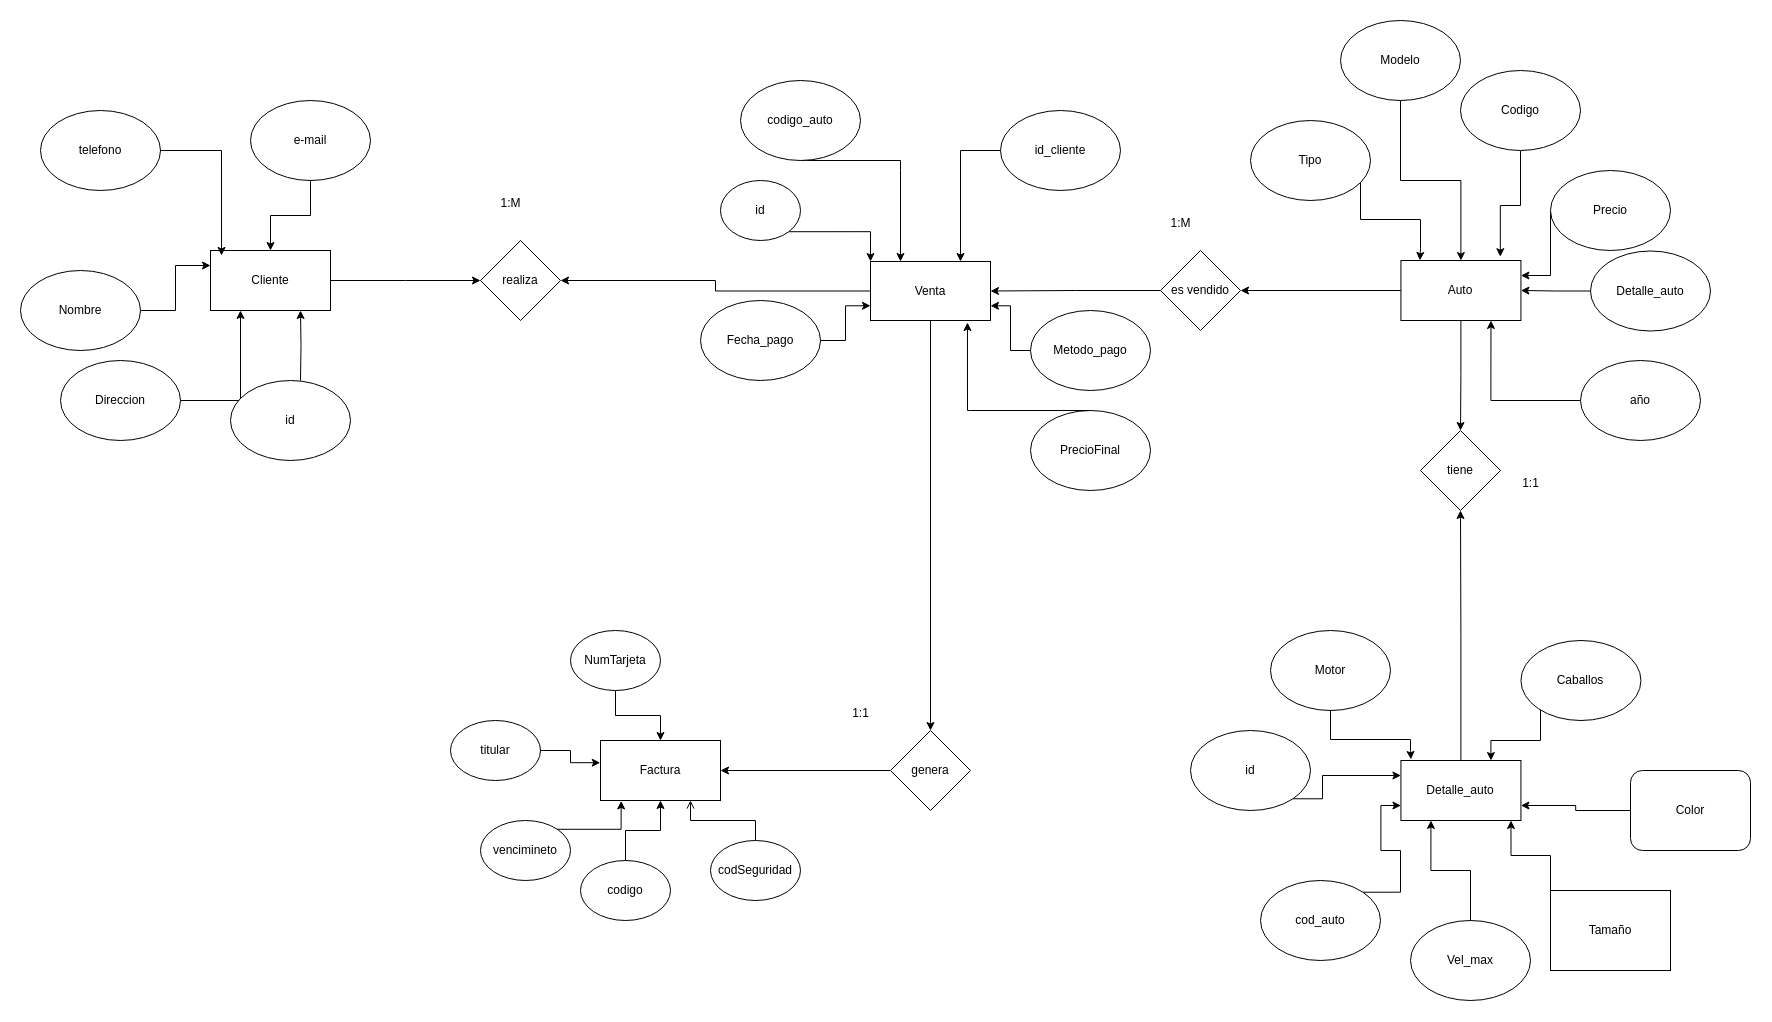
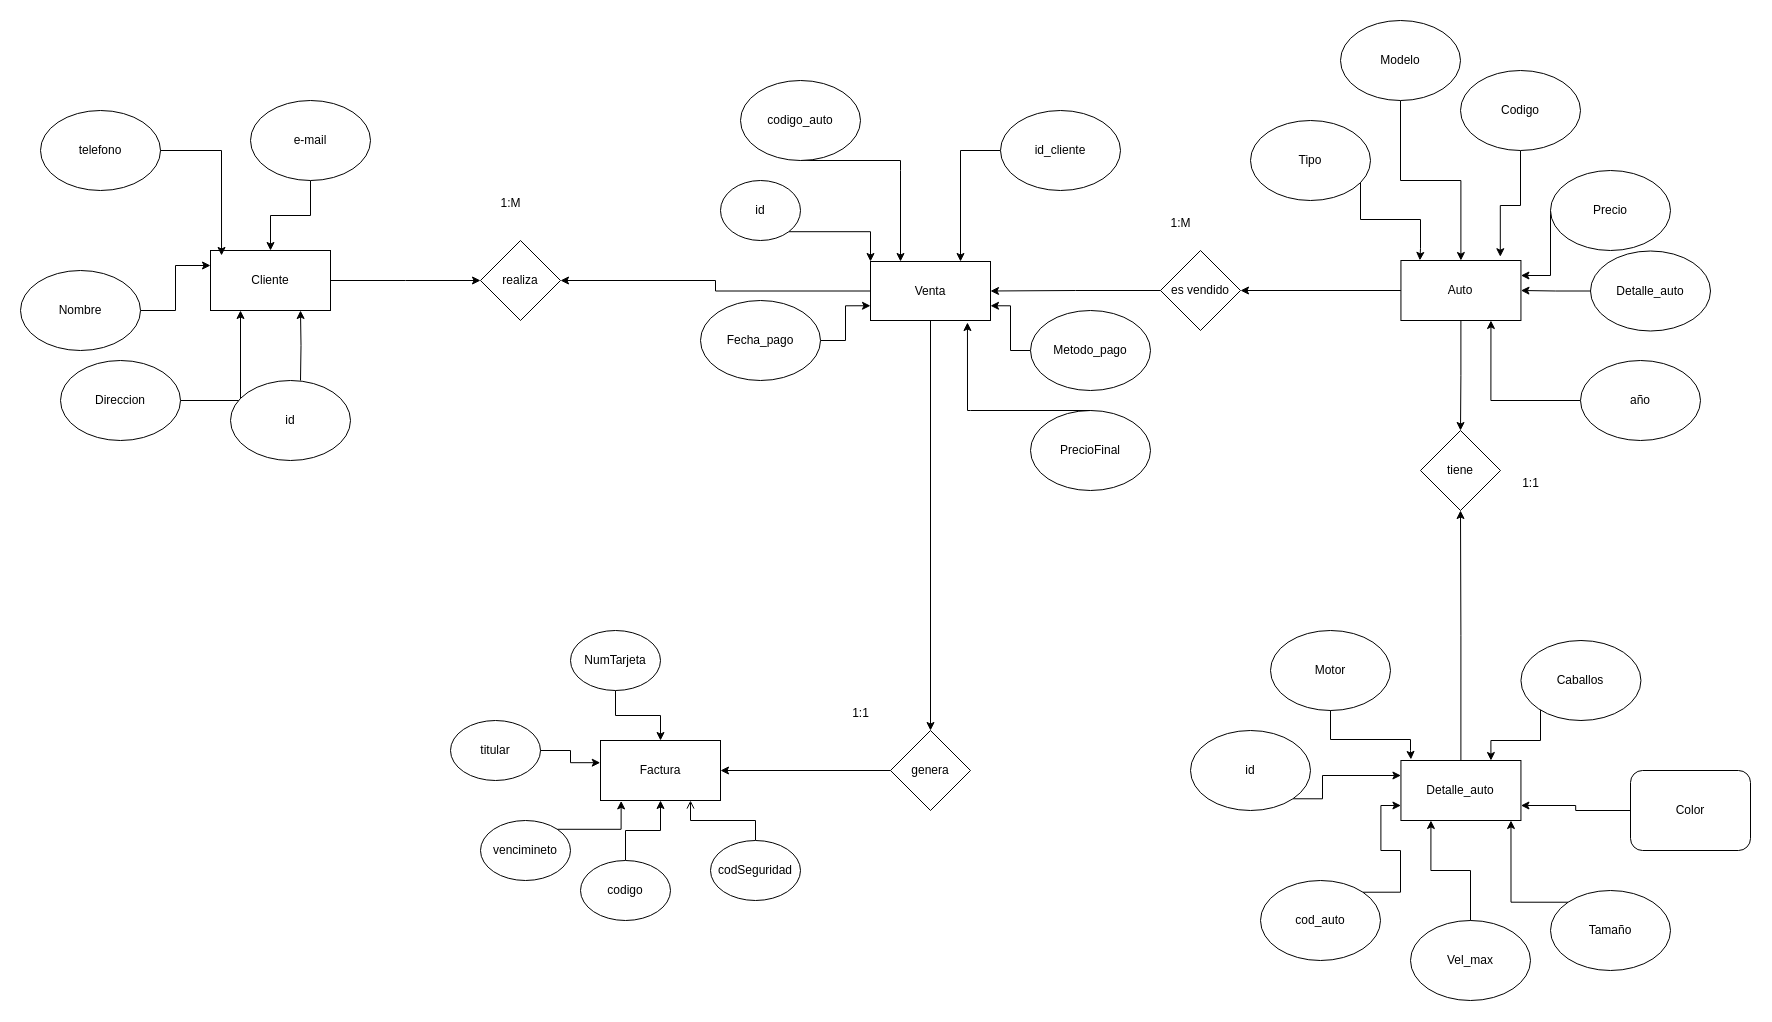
node "Tamaño": shape rectangle -> ellipse
